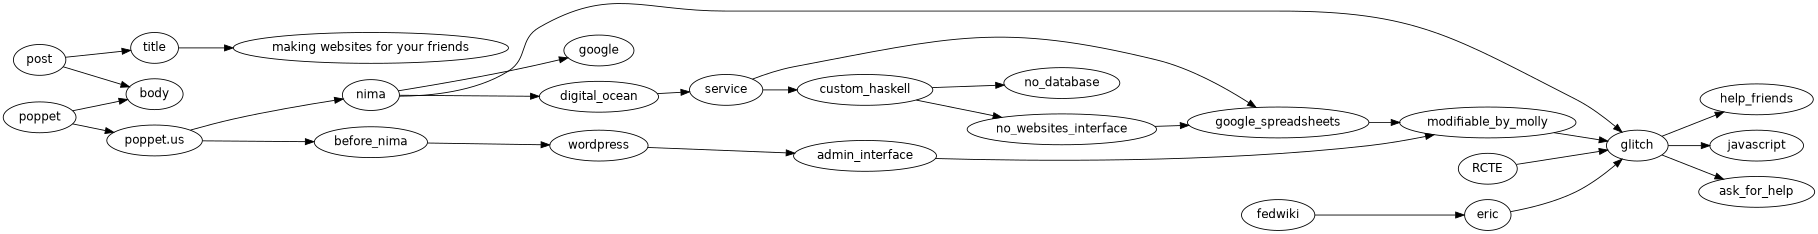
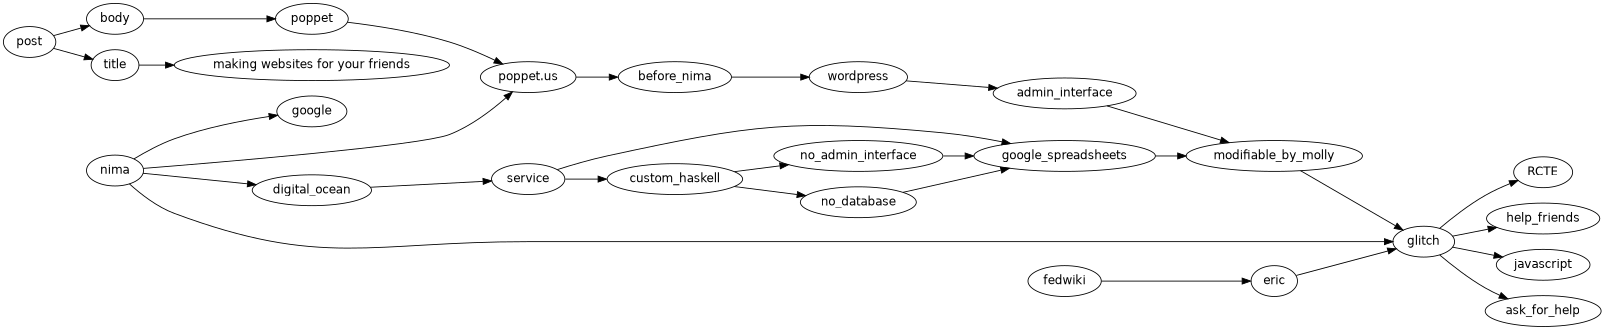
edge "poppet" -> "body": reversed
edge "poppet.us" -> "nima": reversed
node "no_websites_interface": label "no_websites_interface" -> "no_admin_interface"
edge "RCTE" -> "glitch": reversed
edge "no_database" -> "google_spreadsheets": added
